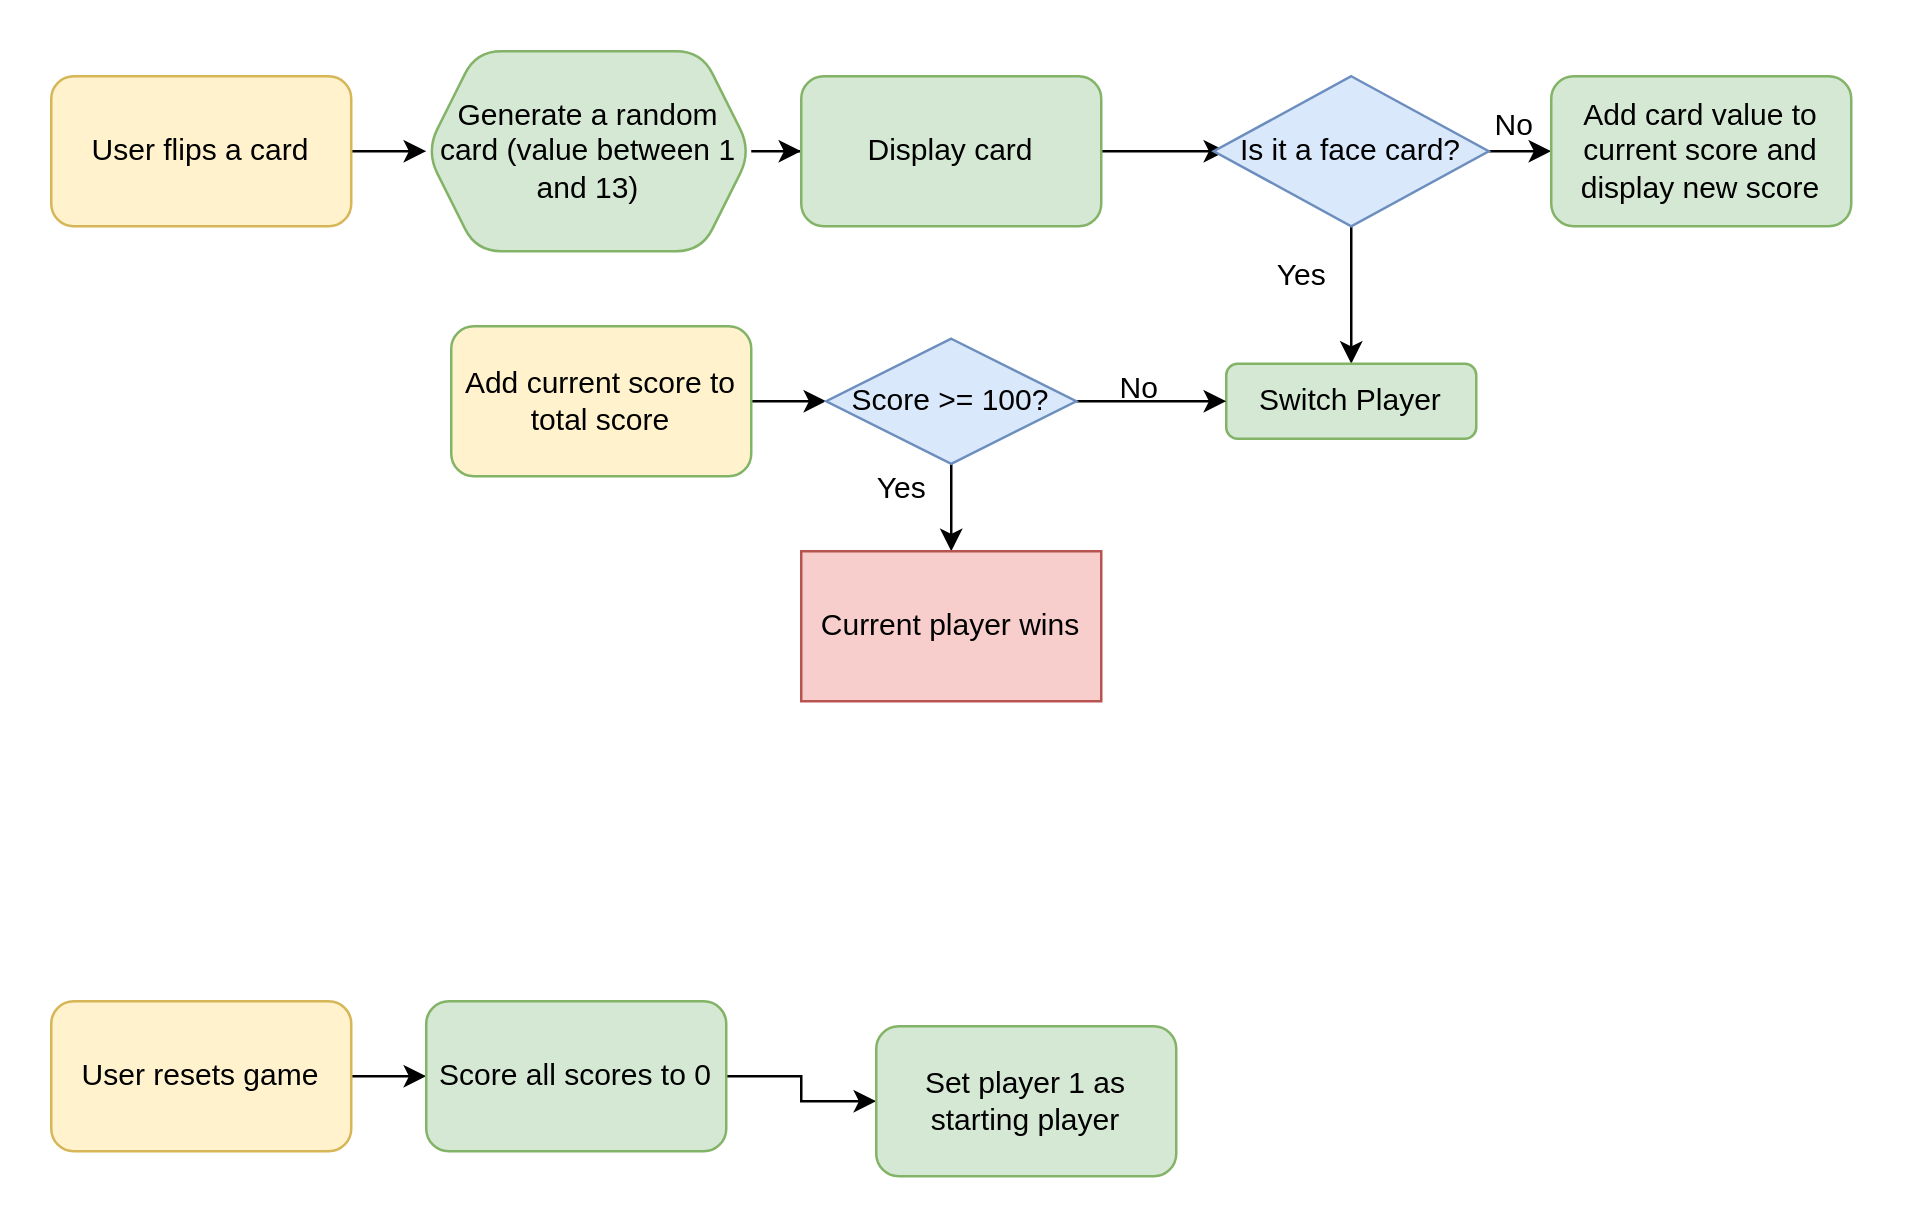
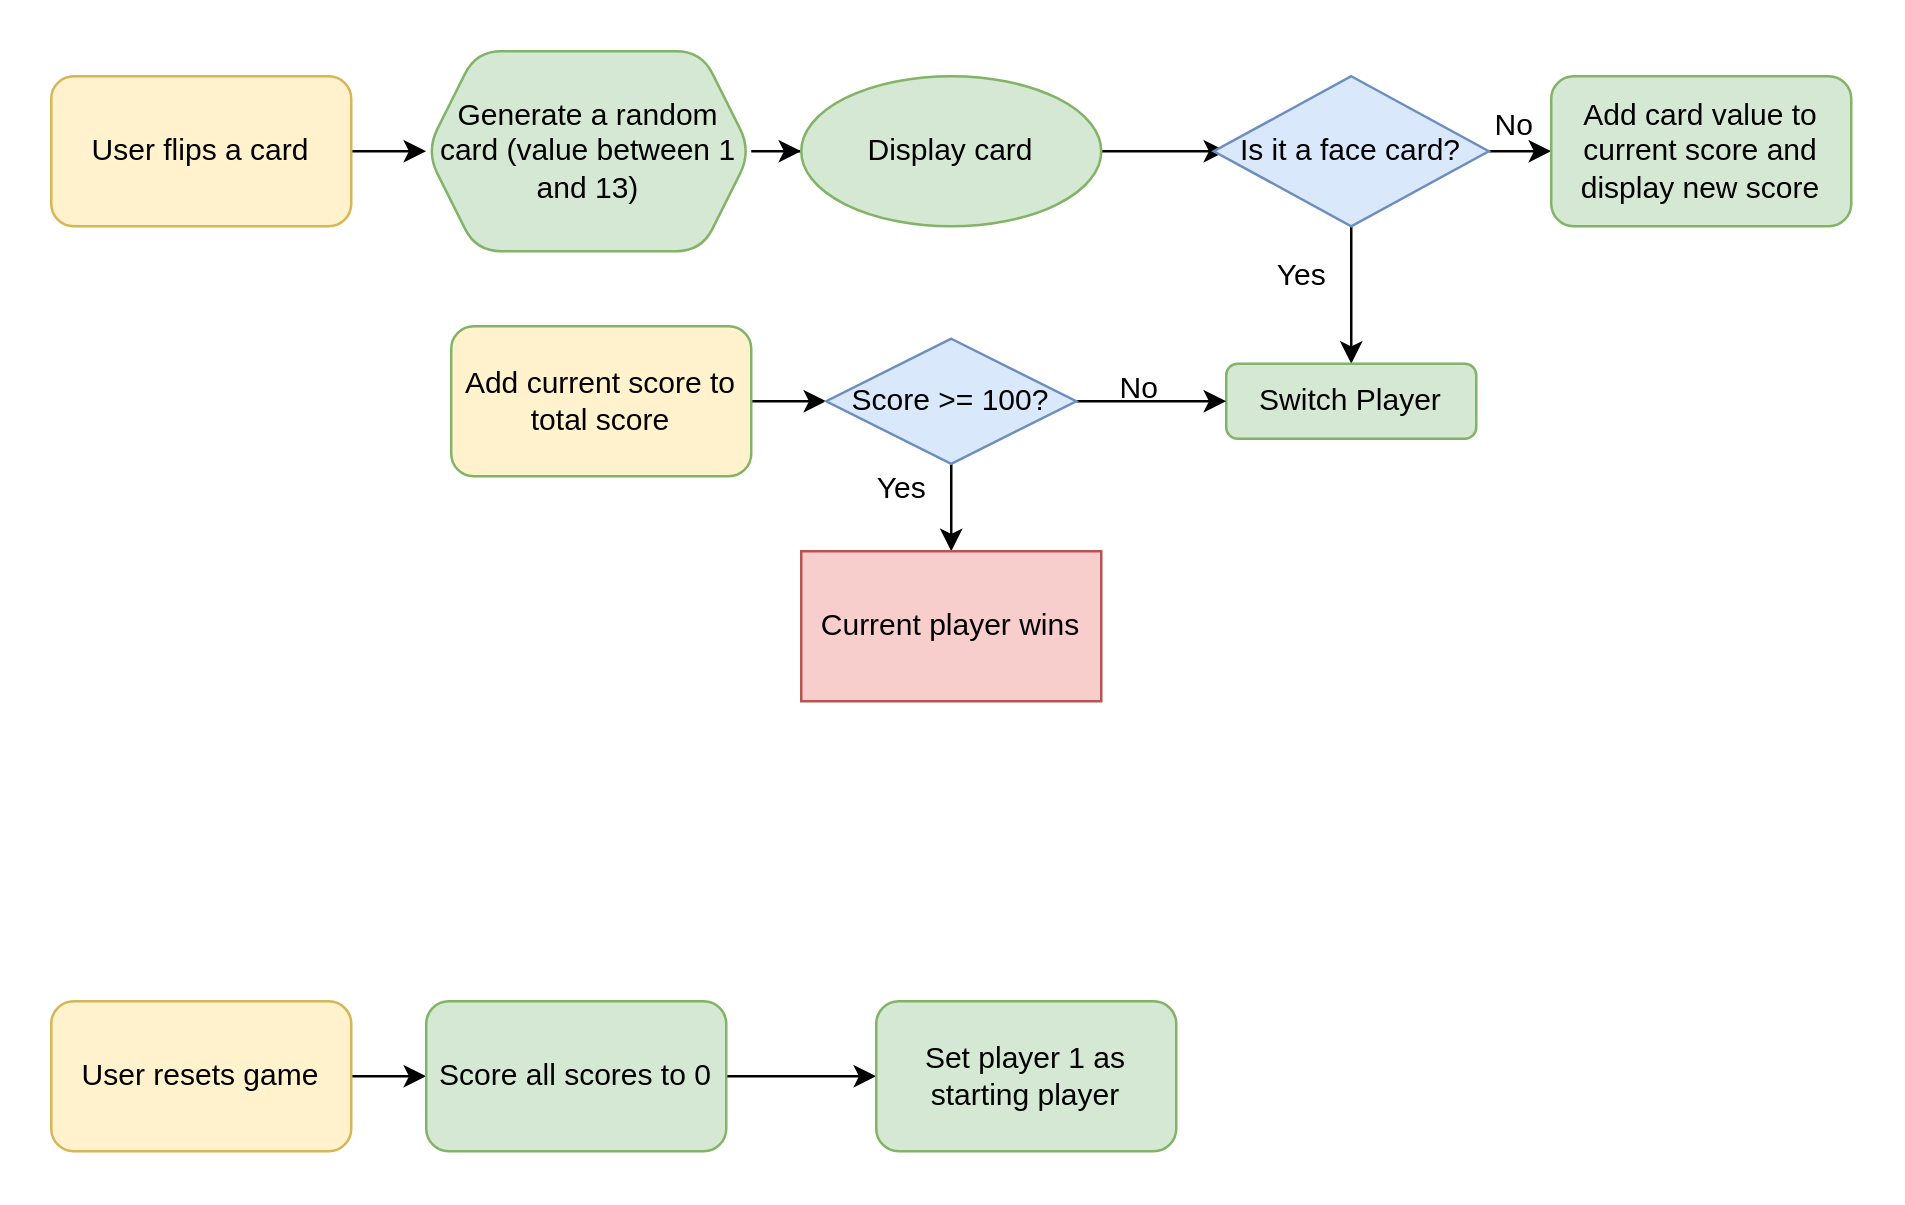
node "Display card": shape rounded rectangle -> ellipse
node "Set player 1 as starting player": moved (1026, 1101) -> (1026, 1076)
